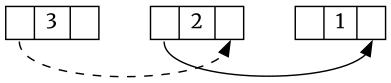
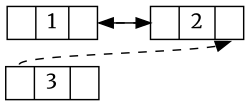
edge "1" -> "2": added
